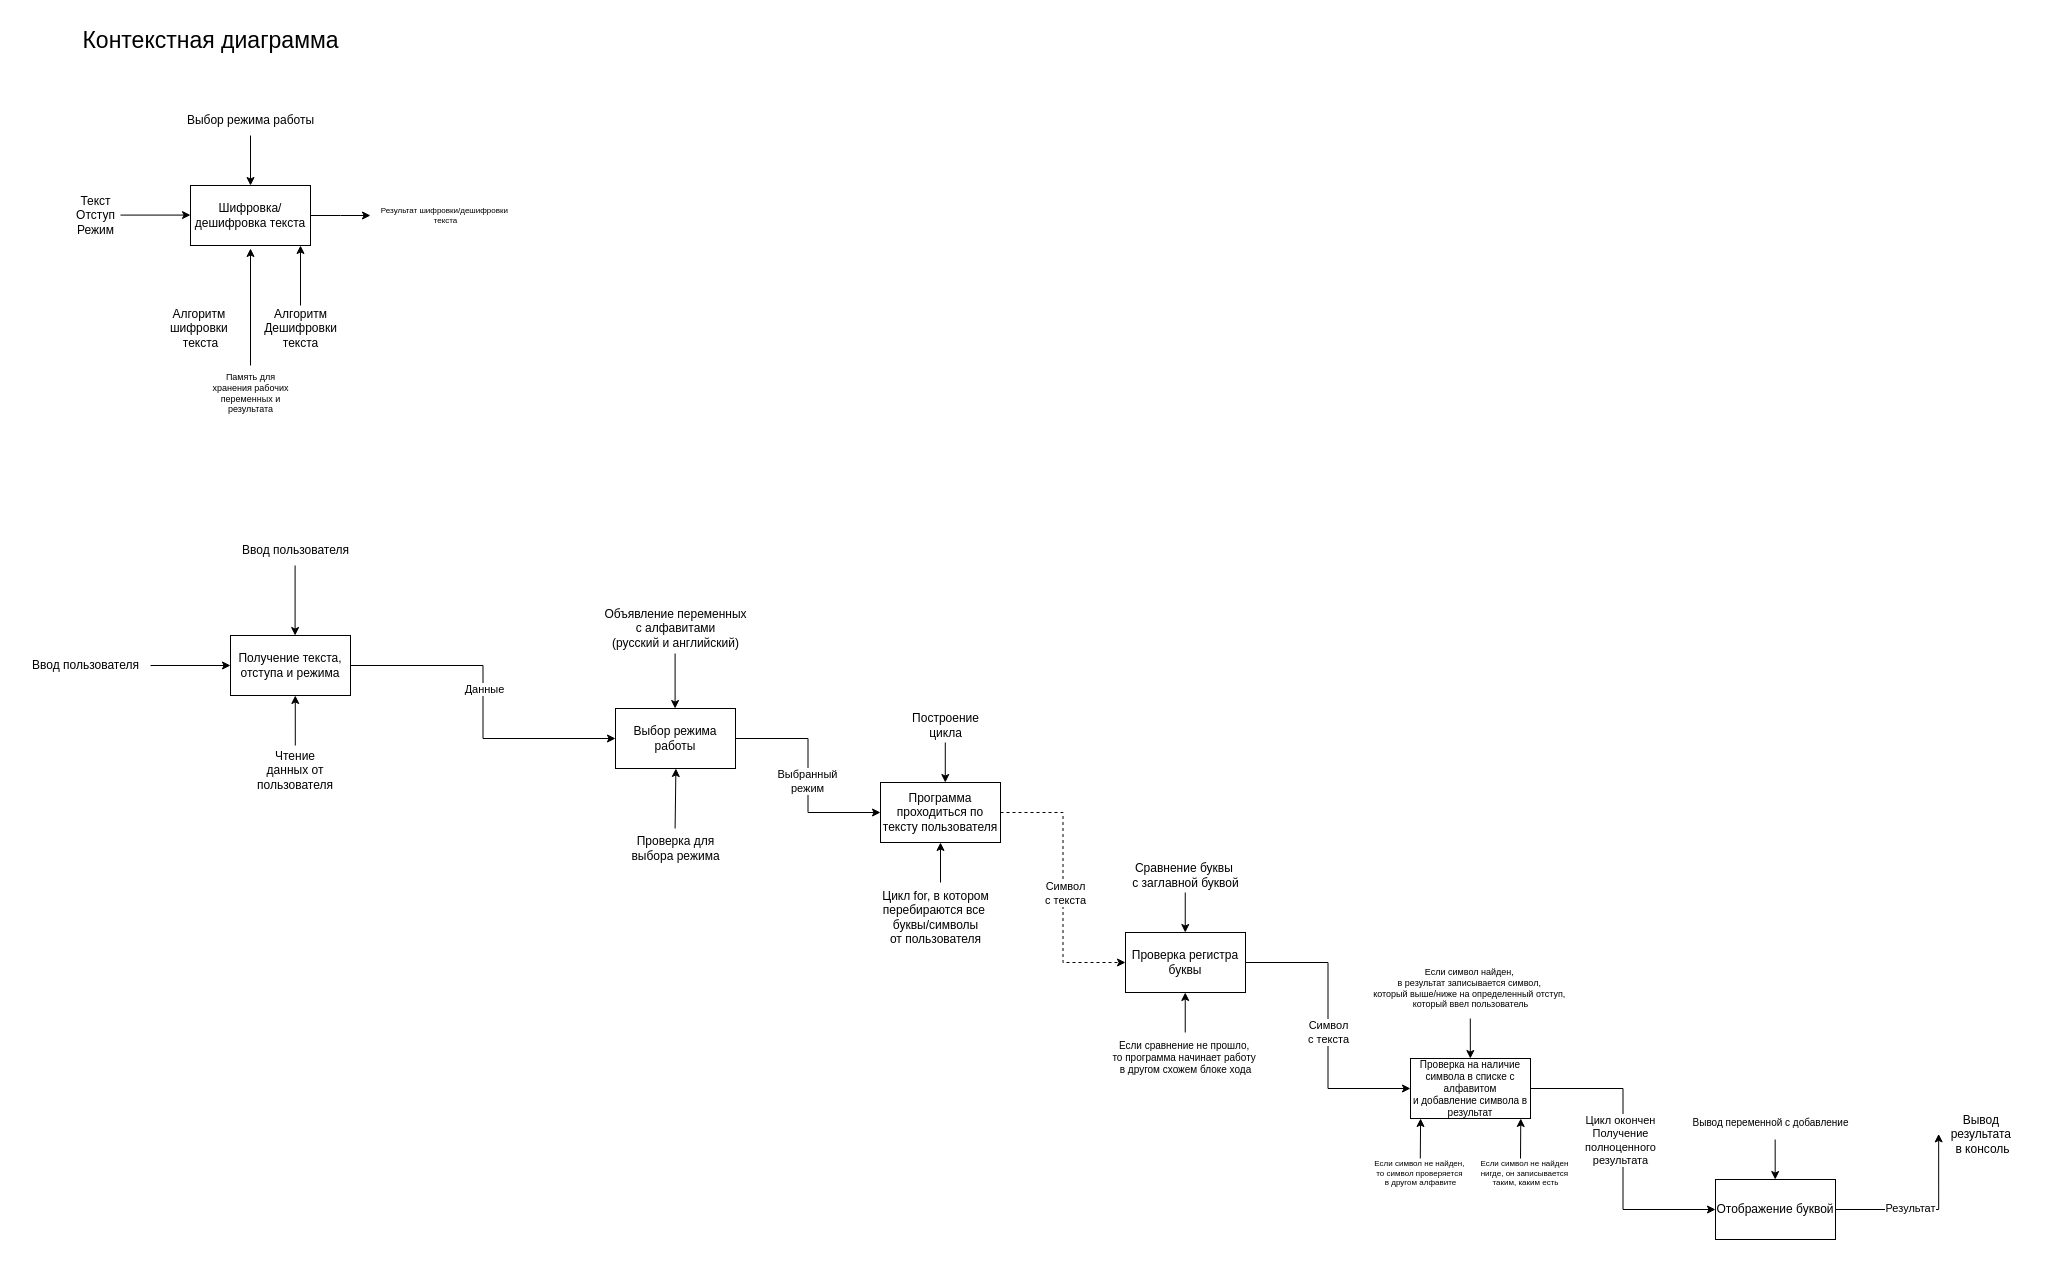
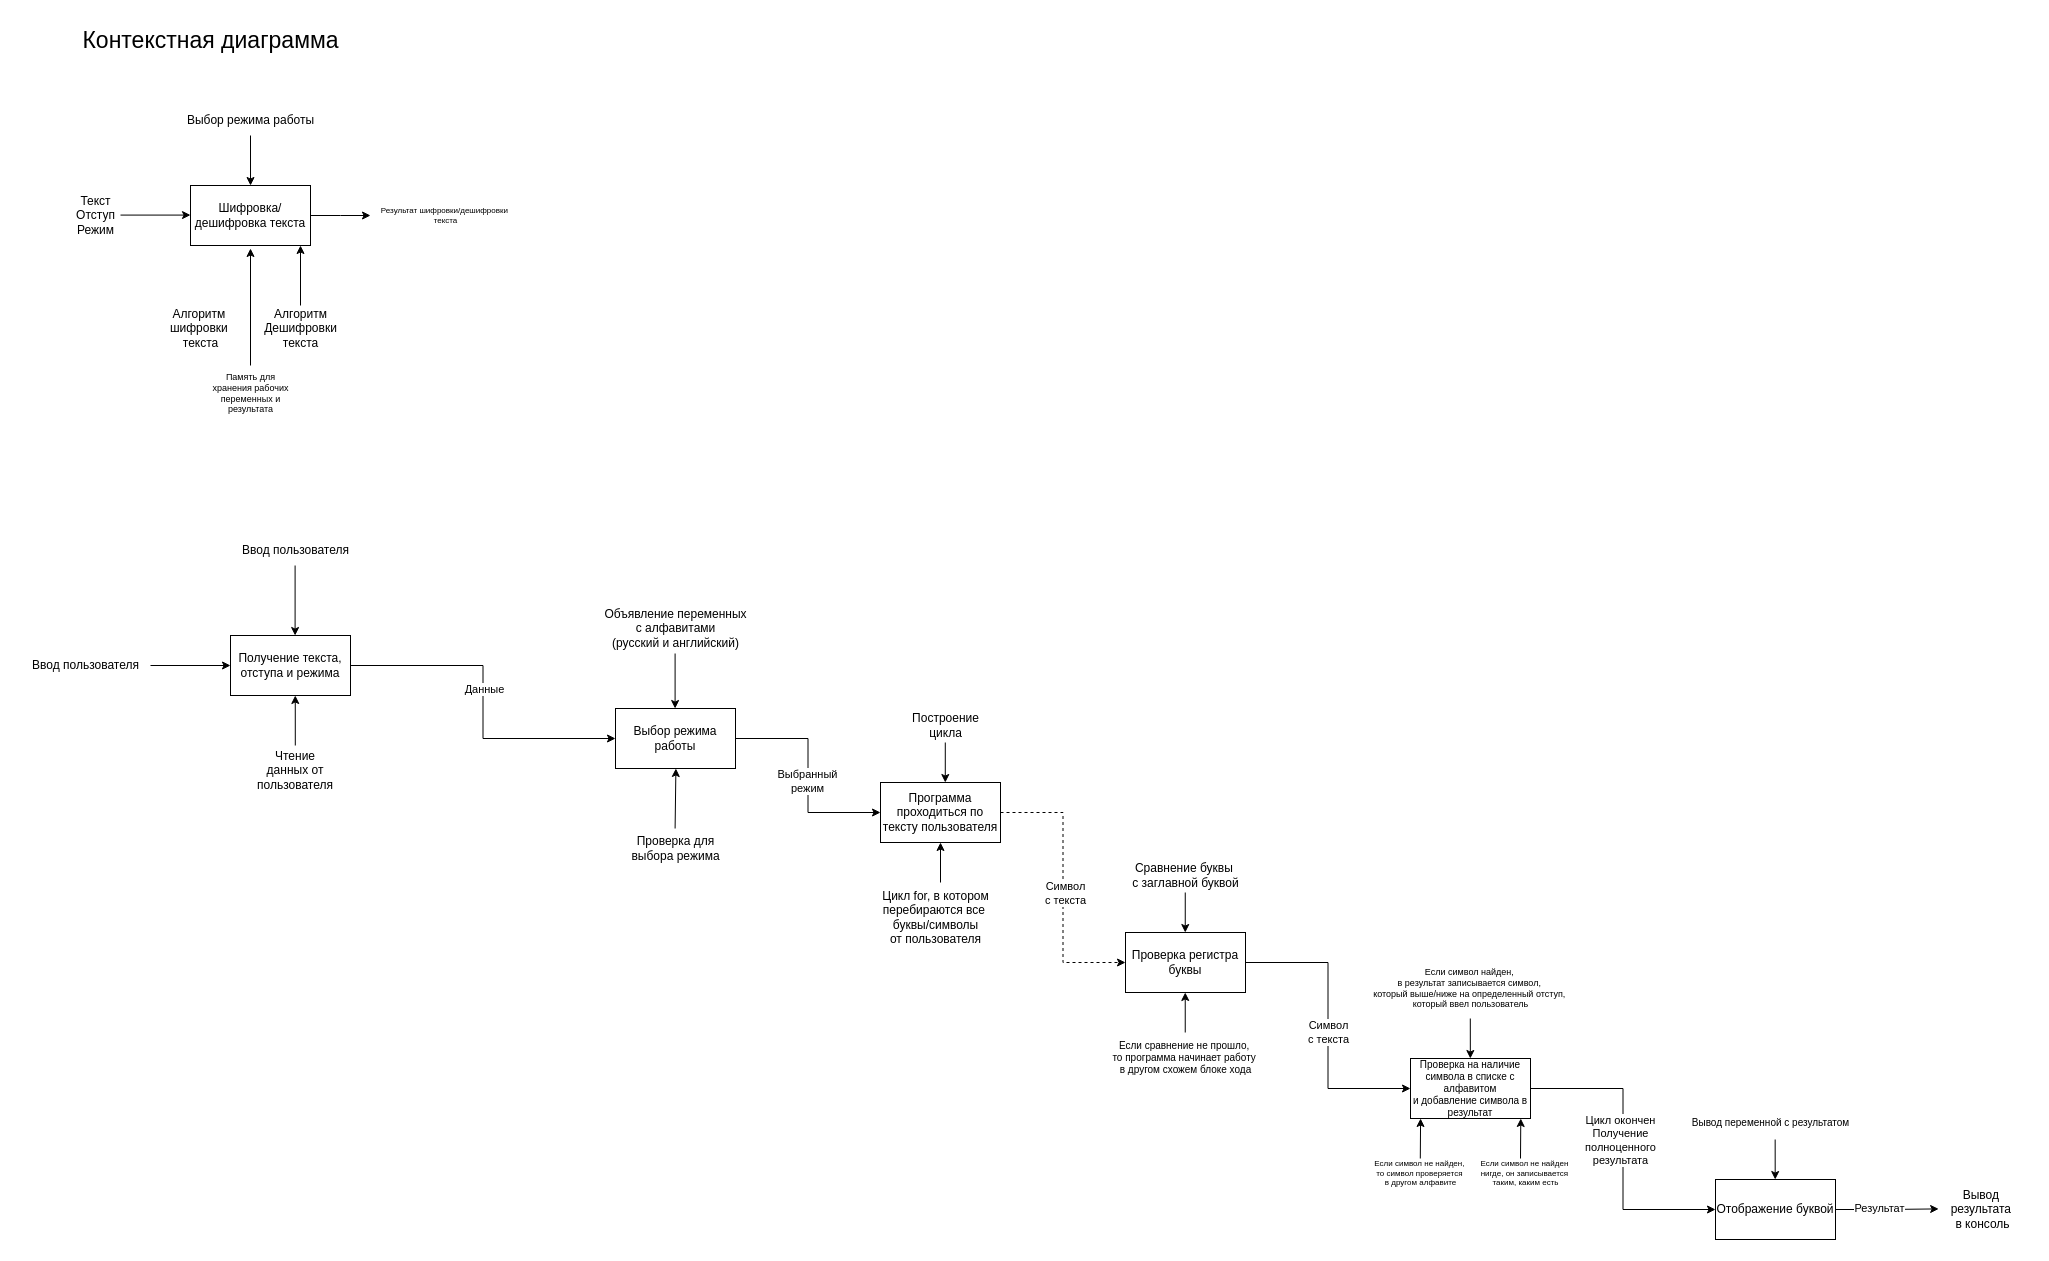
node "Вывод переменной с добавление": label "Вывод переменной с добавление" -> "Вывод переменной с результатом"
node "Вывод результата в консоль": moved (1983, 1135) -> (1983, 1210)
